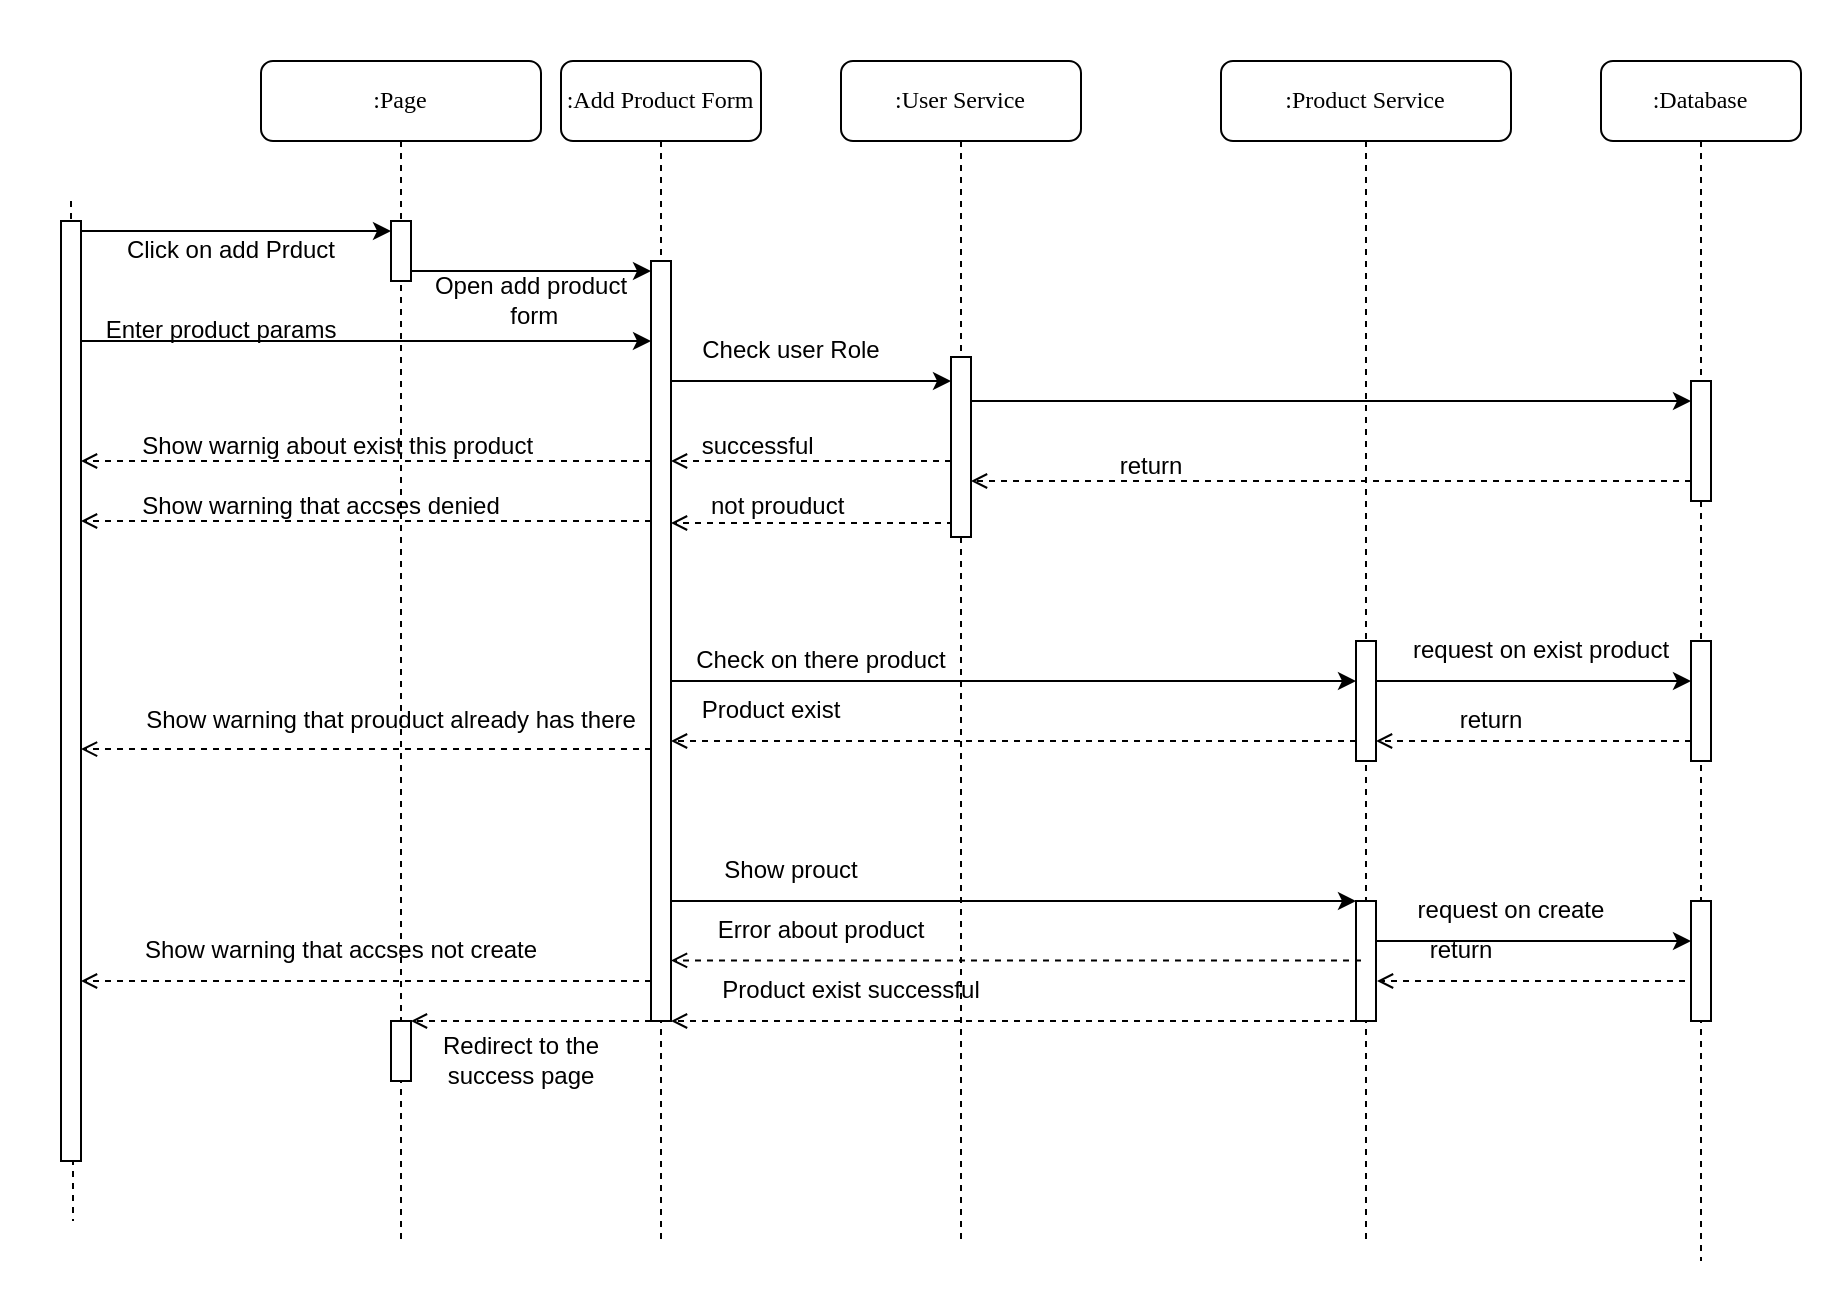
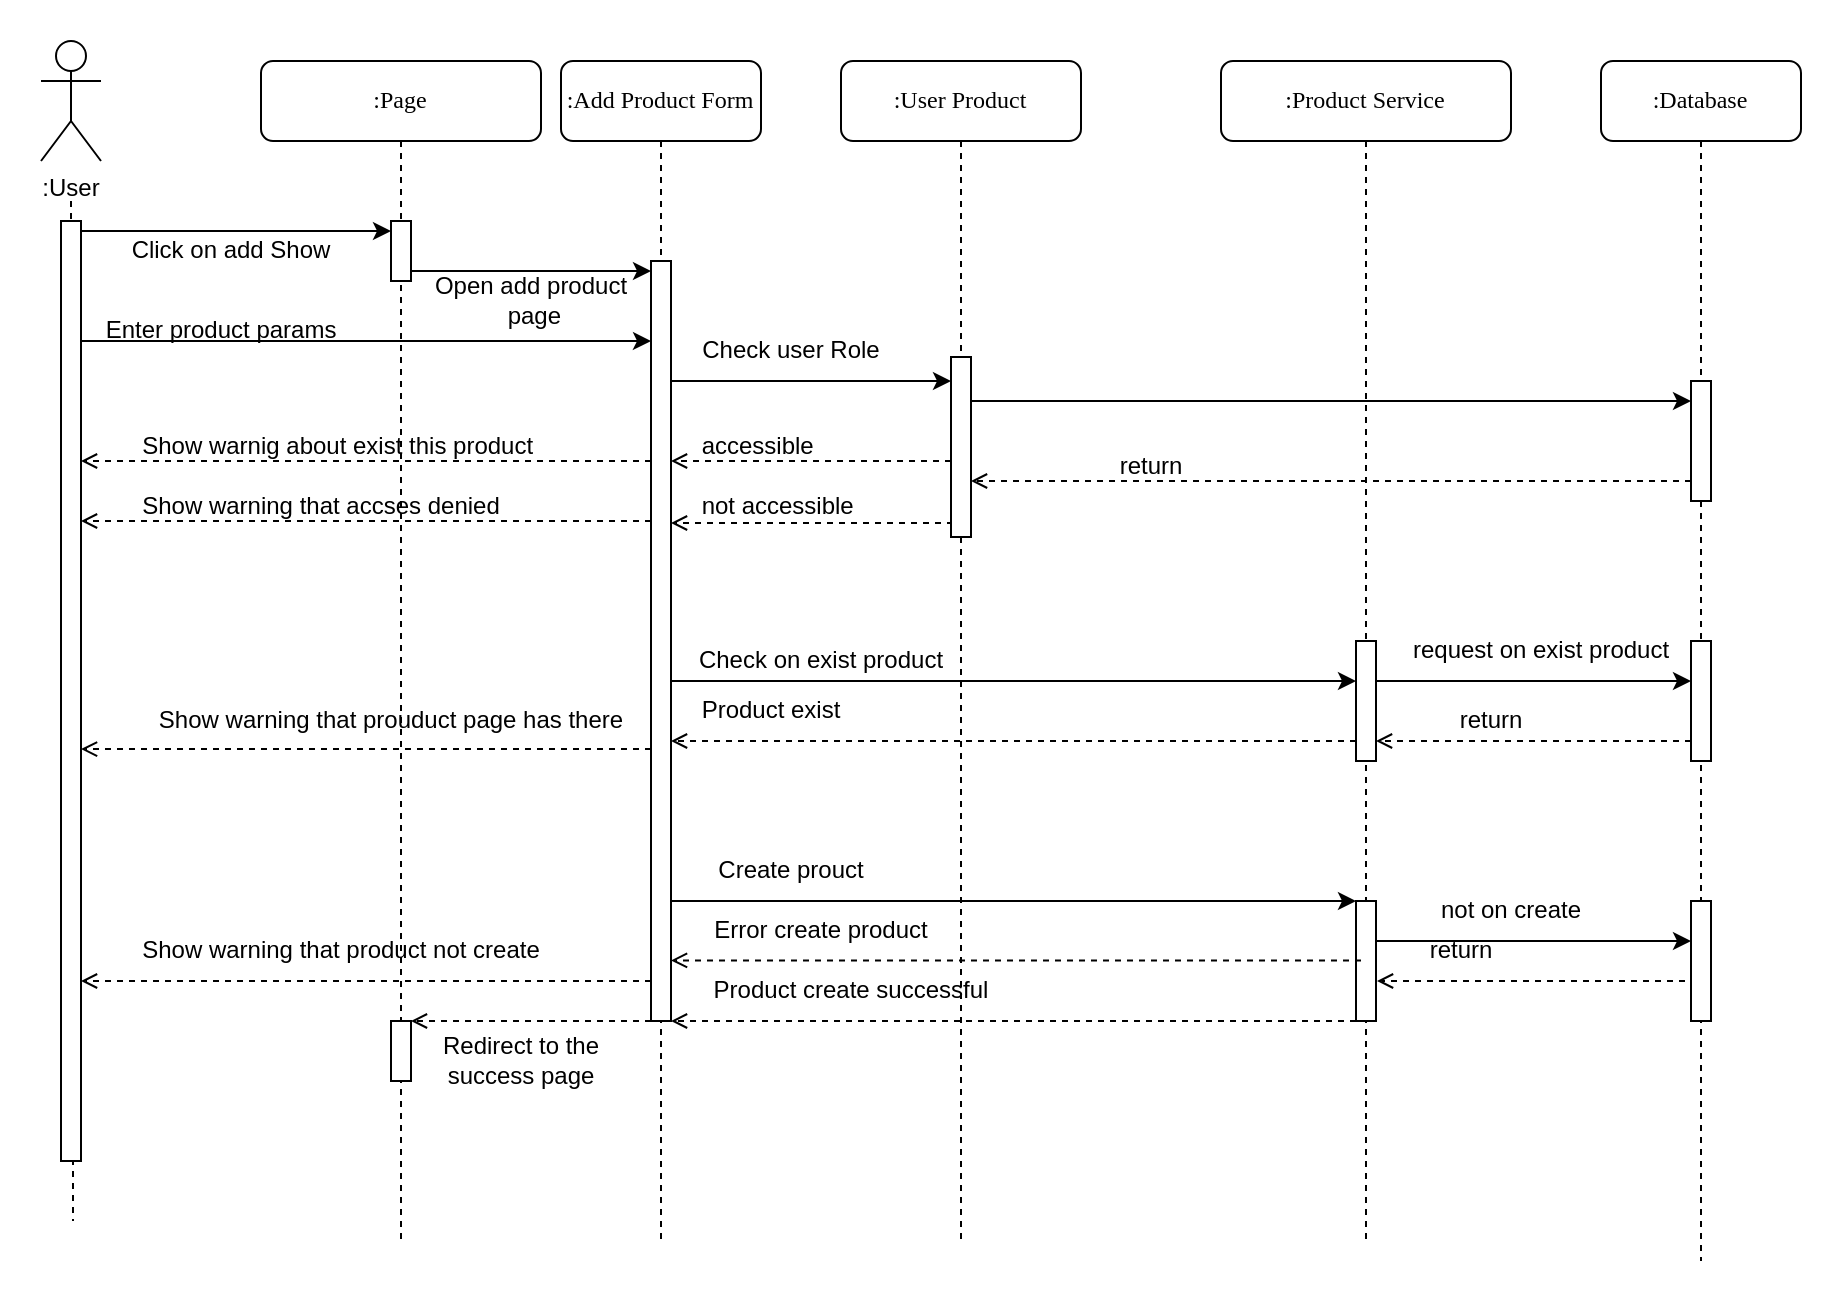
node ":User": added
node ":User Service": label ":User Service" -> ":User Product"
node "Click on add Prduct": label "Click on add Prduct" -> "Click on add Show"
node "Open add product form": label "Open add product form" -> "Open add product page"
node "successful": label "successful" -> "accessible"
node "not prouduct": label "not prouduct" -> "not accessible"
node "Check on there product": label "Check on there product" -> "Check on exist product"
node "Show warning that prouduct already has there": label "Show warning that prouduct already has there" -> "Show warning that prouduct page has there"
node "Show prouct": label "Show prouct" -> "Create prouct"
node "request on create": label "request on create" -> "not on create"
node "Error about product": label "Error about product" -> "Error create product"
node "Show warning that accses not create": label "Show warning that accses not create" -> "Show warning that product not create"
node "Product exist successful": label "Product exist successful" -> "Product create successful"
